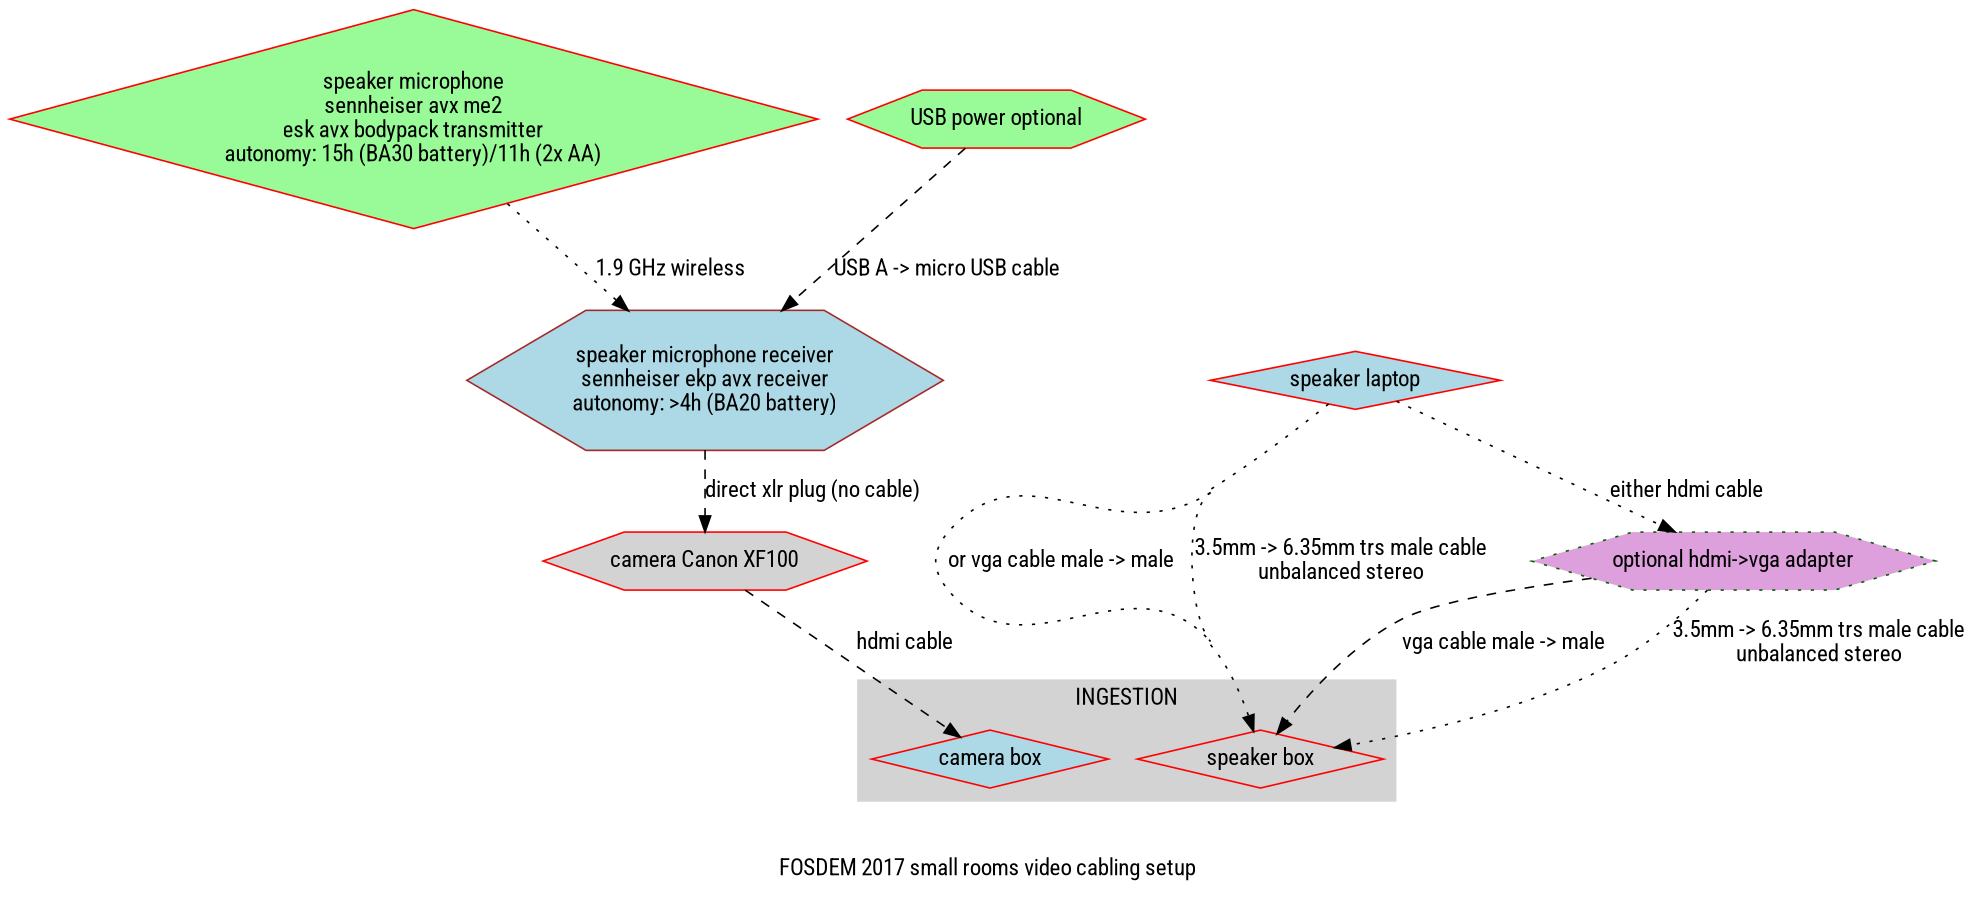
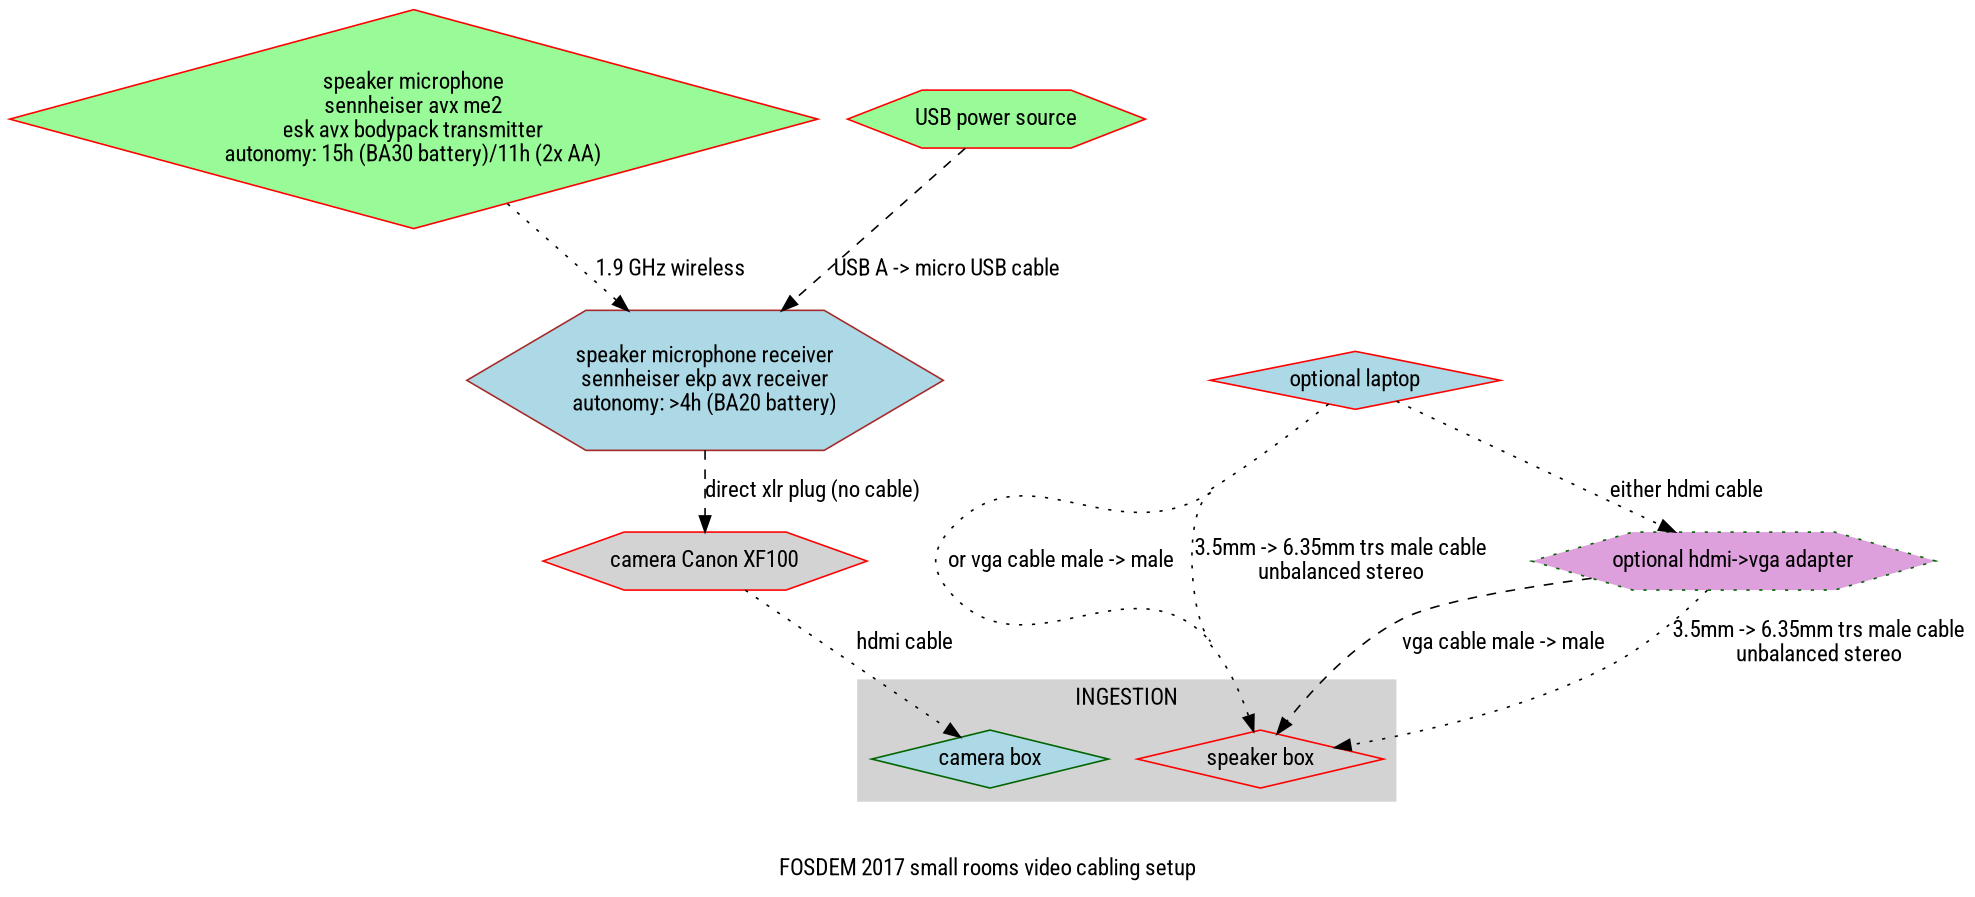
node "USB power optional": label "USB power optional" -> "USB power source"
node "speaker laptop": label "speaker laptop" -> "optional laptop"
edge "camera Canon XF100" -> "camera box": style dashed -> dotted
node "camera box": color red -> darkgreen
